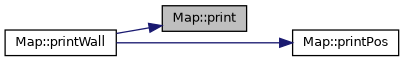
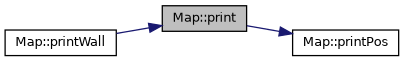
edge "Map::printWall" -> "Map::printPos": now "Map::print" -> "Map::printPos"
